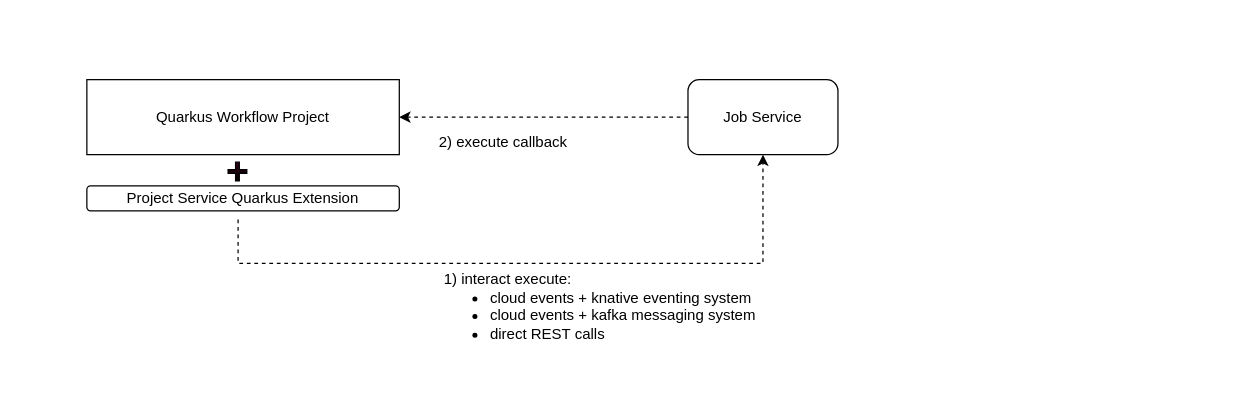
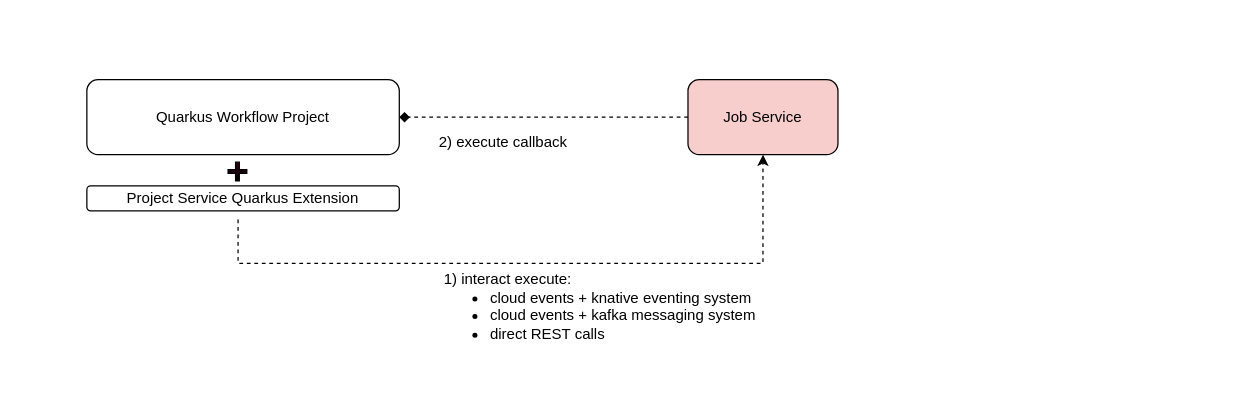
node "Quarkus Workflow Project": shape rectangle -> rounded rectangle
edge "Job Service" -> "Quarkus Workflow Project": arrowhead classic -> diamond
node "Job Service": fillcolor #ffffff -> #f8cecc
